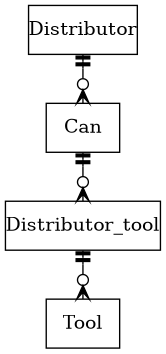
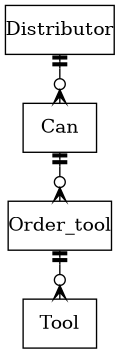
node "Distributor_tool": label "Distributor_tool" -> "Order_tool"
